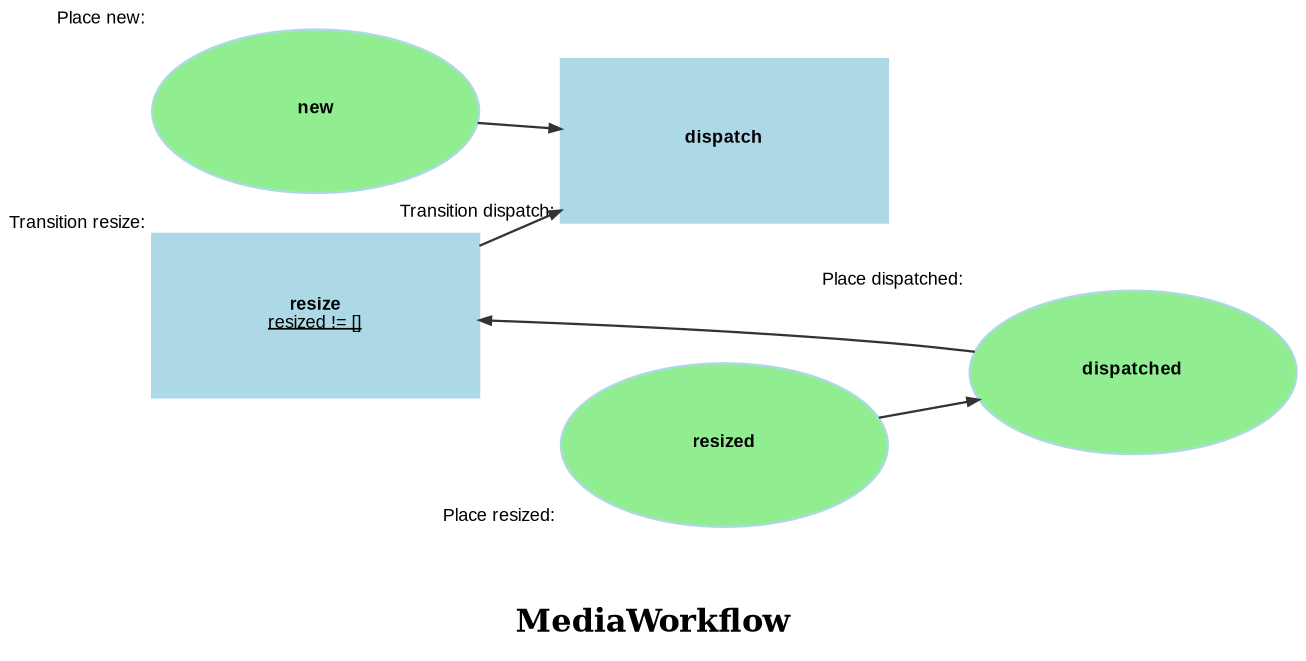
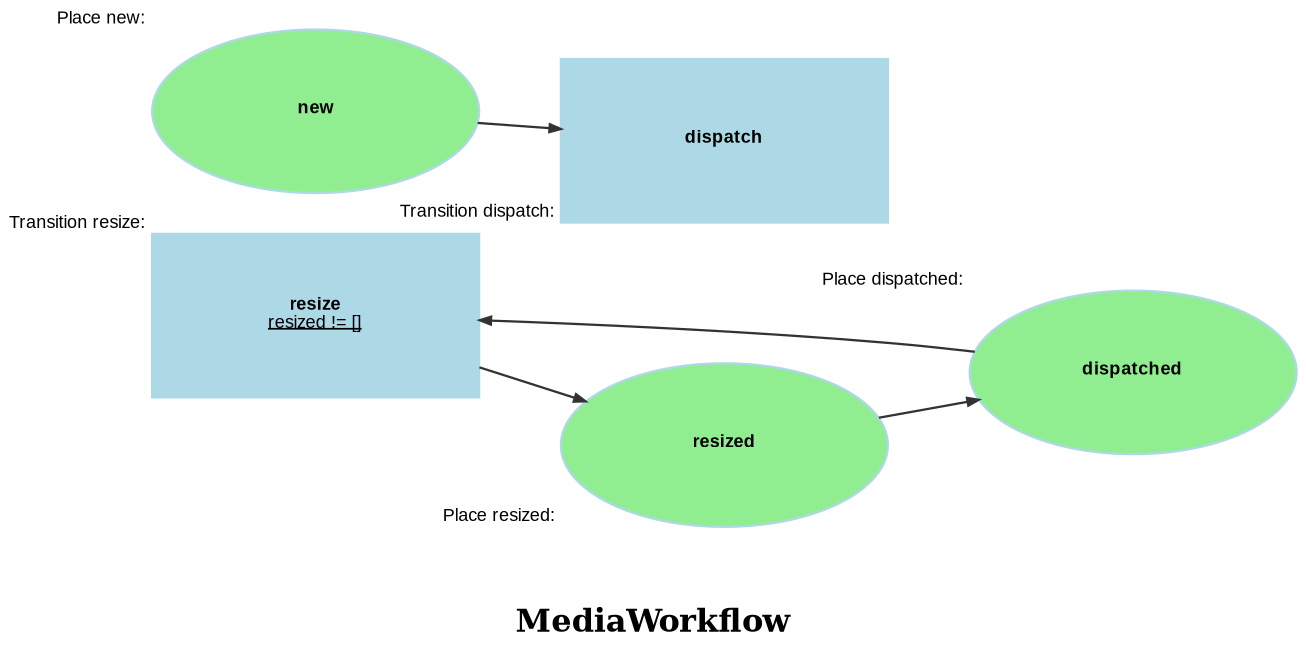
edge "resize" -> "dispatch": now "resize" -> "resized"
